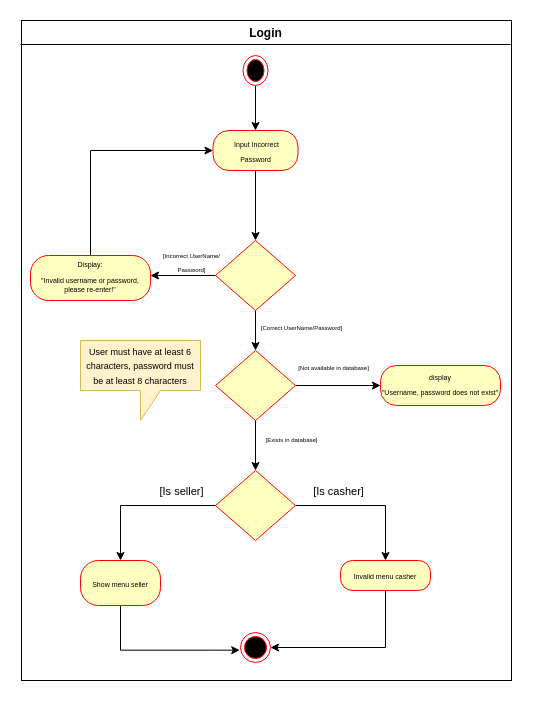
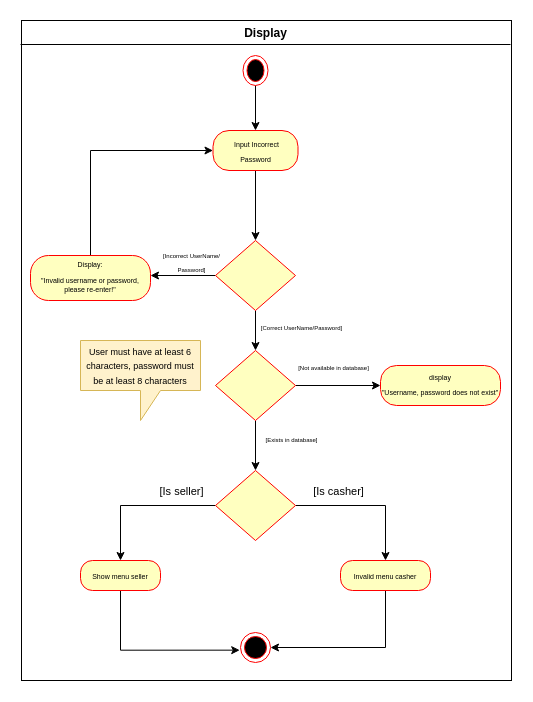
node "Login": label "Login" -> "Display"
node "Show menu seller": size 80x45 -> 80x30
